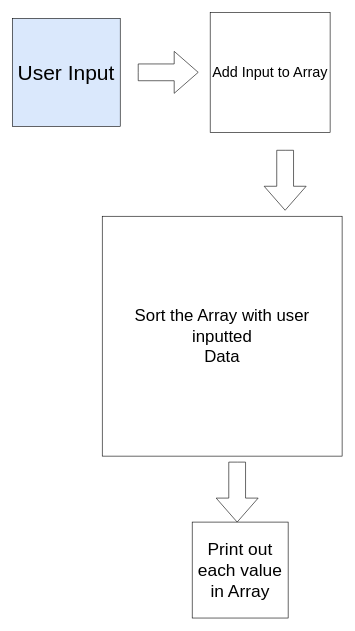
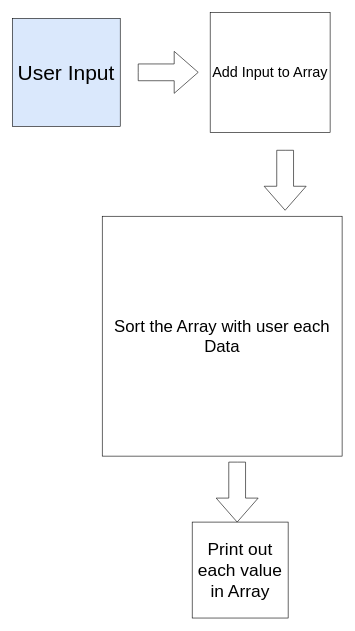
node "Sort the Array with user inputted Data": label "Sort the Array with user inputted Data" -> "Sort the Array with user each Data"
